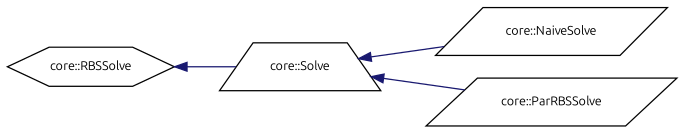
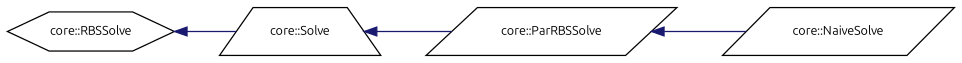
edge "core::NaiveSolve" -> "core::Solve": now "core::NaiveSolve" -> "core::ParRBSSolve"
